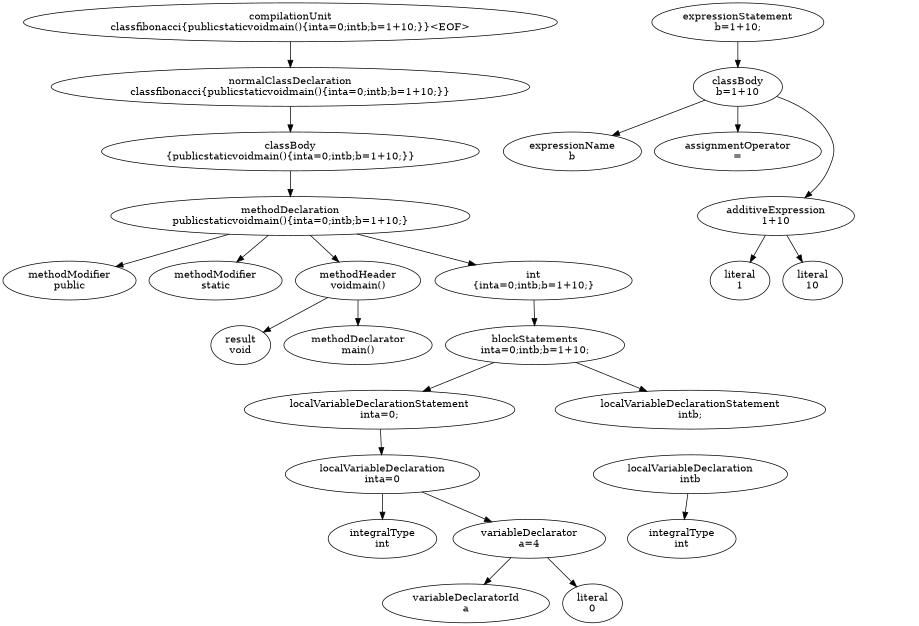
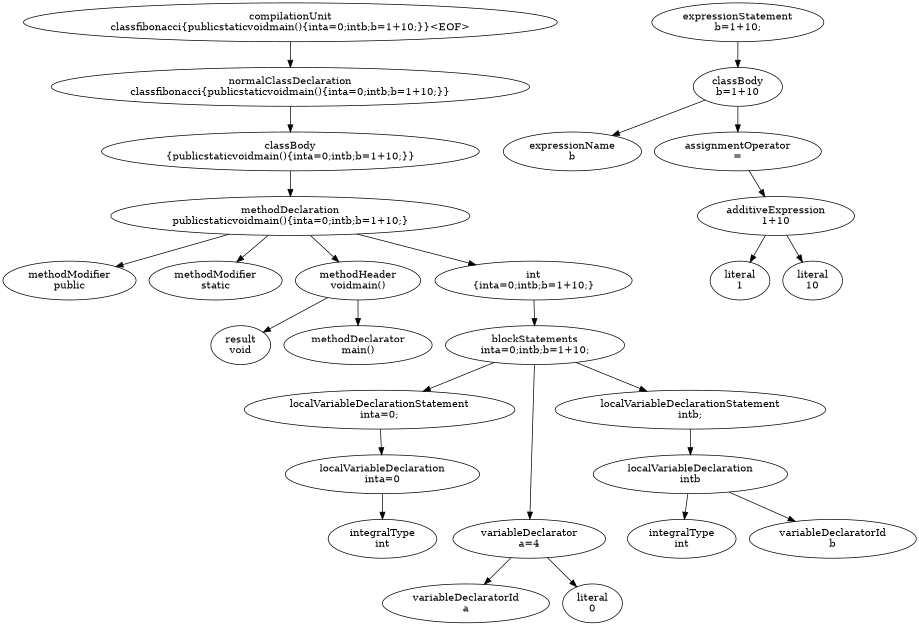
edge "classBody b=1+10" -> "additiveExpression 1+10": now "assignmentOperator =" -> "additiveExpression 1+10"
edge "localVariableDeclarationStatement intb;" -> "localVariableDeclaration intb": added
edge "localVariableDeclaration inta=0" -> "variableDeclarator a=4": now "blockStatements inta=0;intb;b=1+10;" -> "variableDeclarator a=4"
node "variableDeclaratorId b": added
